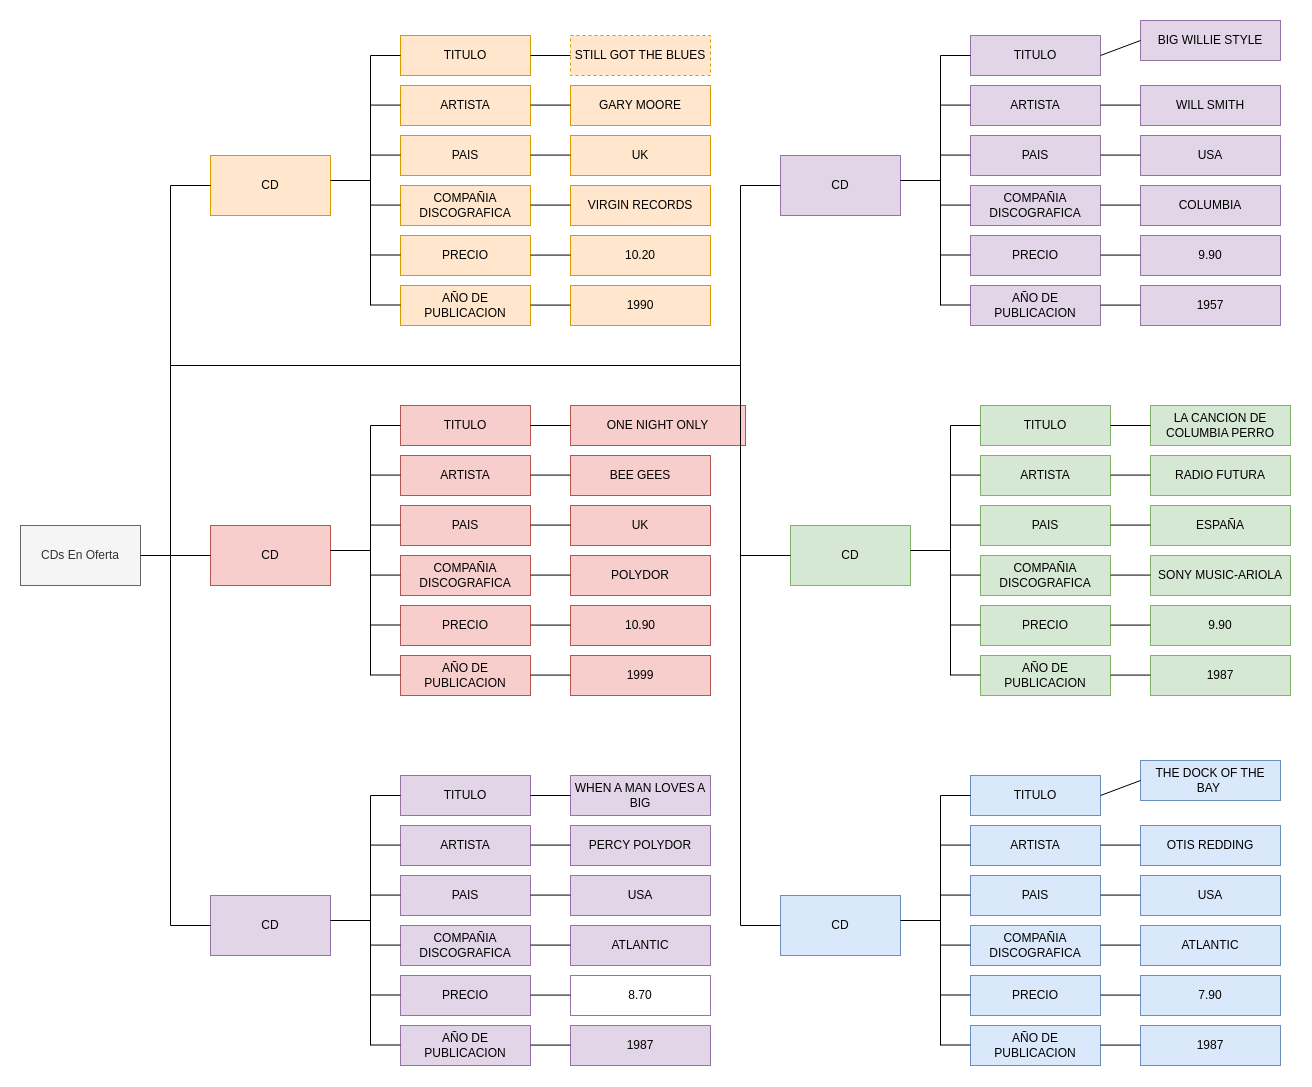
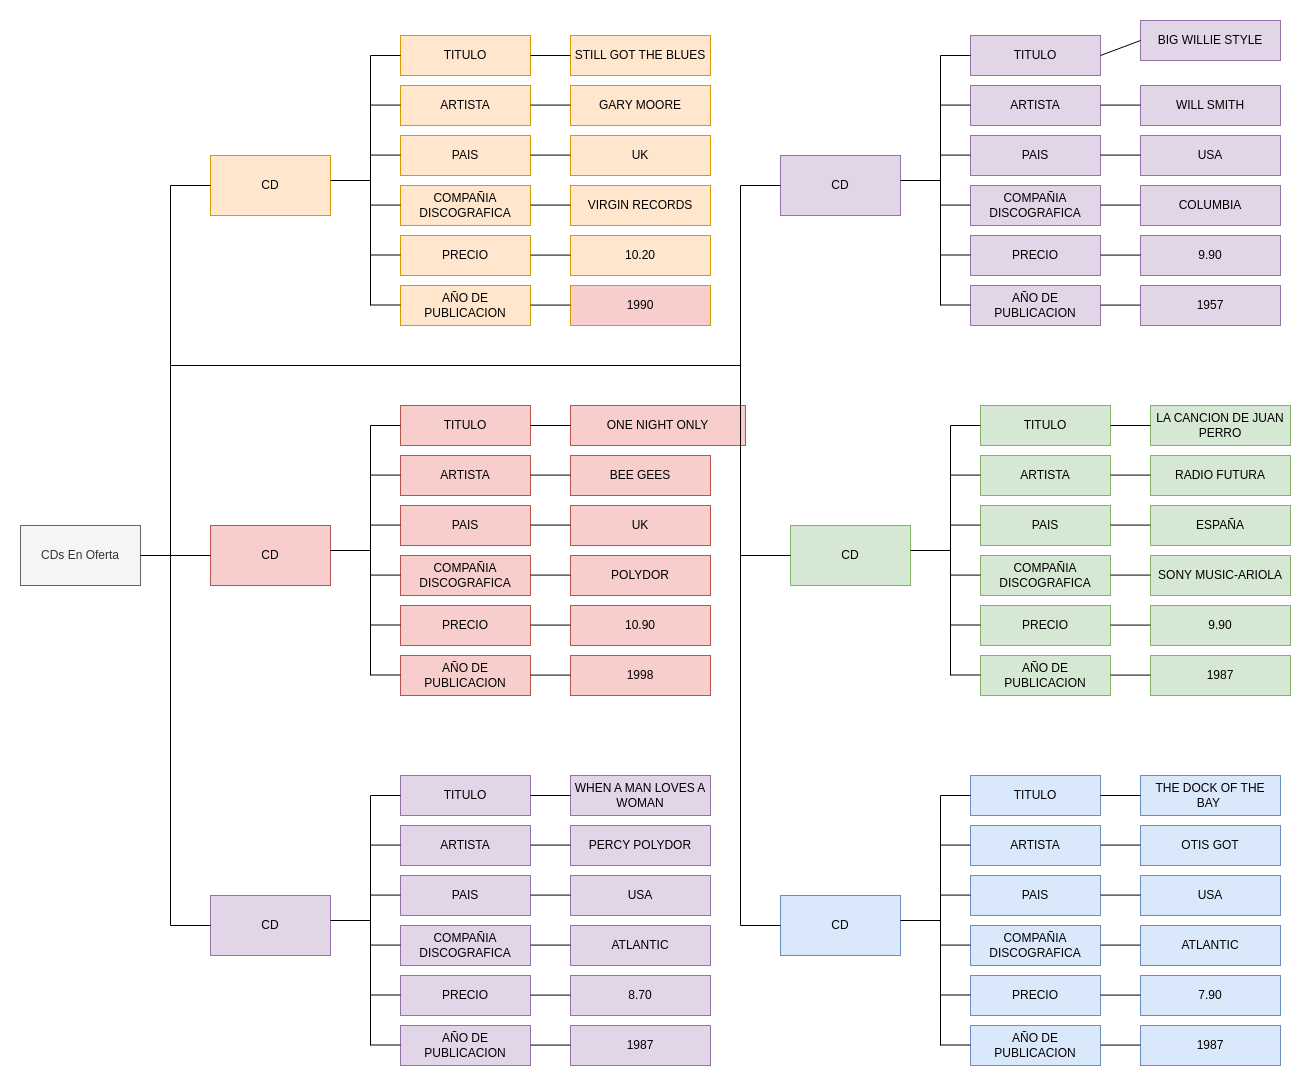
node "STILL GOT THE BLUES": style dashed -> solid
node "1990": fillcolor #ffe6cc -> #f8cecc
node "LA CANCION DE COLUMBIA PERRO": label "LA CANCION DE COLUMBIA PERRO" -> "LA CANCION DE JUAN PERRO"
node "1999": label "1999" -> "1998"
node "THE DOCK OF THE BAY": moved (1211, 781) -> (1211, 796)
node "WHEN A MAN LOVES A BIG": label "WHEN A MAN LOVES A BIG" -> "WHEN A MAN LOVES A WOMAN"
node "OTIS REDDING": label "OTIS REDDING" -> "OTIS GOT"
node "8.70": fillcolor #ffffff -> #e1d5e7
